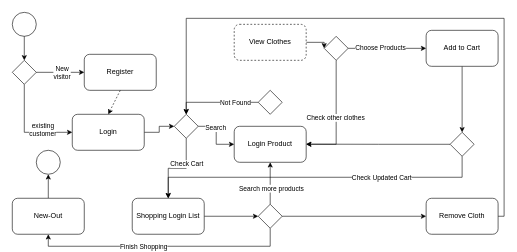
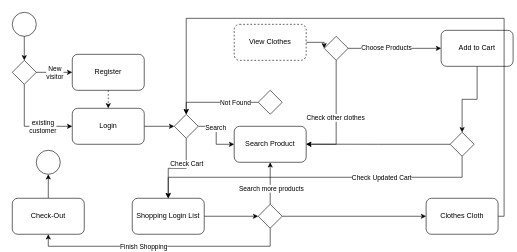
node "Add to Cart": moved (462, 48) -> (477, 48)
node "Register": moved (120, 72) -> (108, 72)
node "Login": moved (108, 132) -> (108, 126)
node "Login Product": label "Login Product" -> "Search Product"
node "New-Out": label "New-Out" -> "Check-Out"
node "Remove Cloth": label "Remove Cloth" -> "Clothes Cloth"
